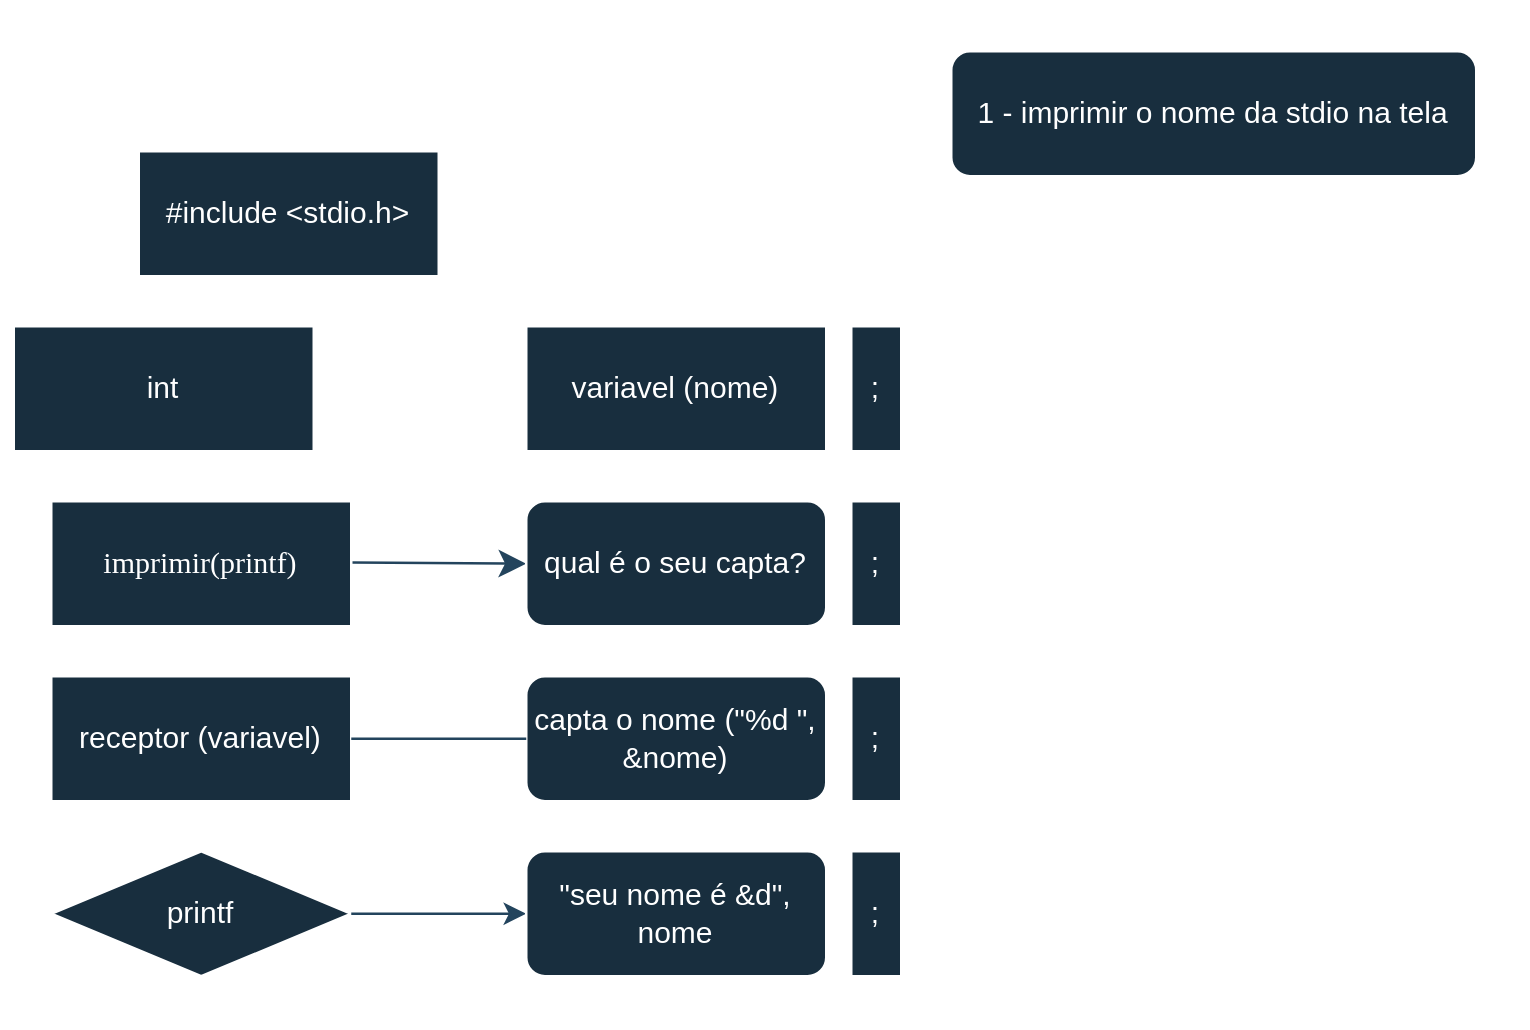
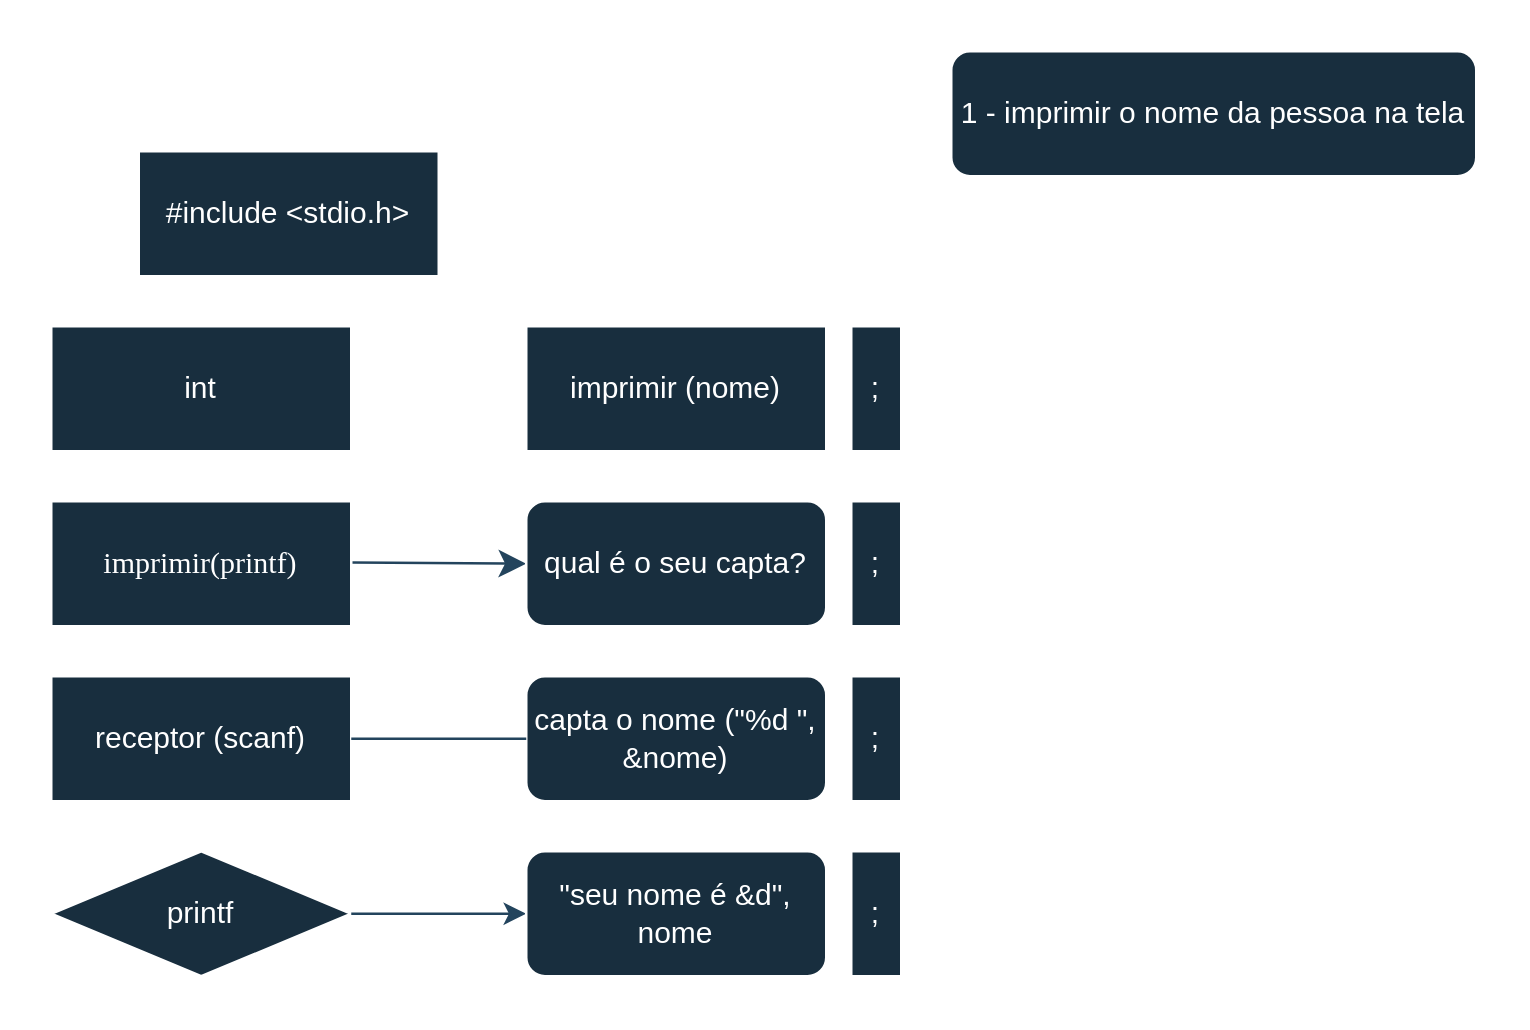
node "1 - imprimir o nome da stdio na tela": label "1 - imprimir o nome da stdio na tela" -> "1 - imprimir o nome da pessoa na tela"
node "int": moved (164, 389) -> (201, 389)
node "variavel (nome)": label "variavel (nome)" -> "imprimir (nome)"
node "receptor (variavel)": label "receptor (variavel)" -> "receptor (scanf)"
